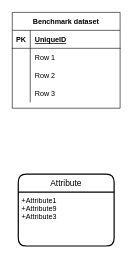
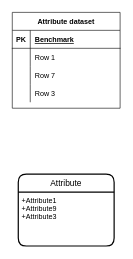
node "Benchmark dataset": label "Benchmark dataset" -> "Attribute dataset"
node "UniqueID": label "UniqueID" -> "Benchmark"
node "Row 2": label "Row 2" -> "Row 7"
